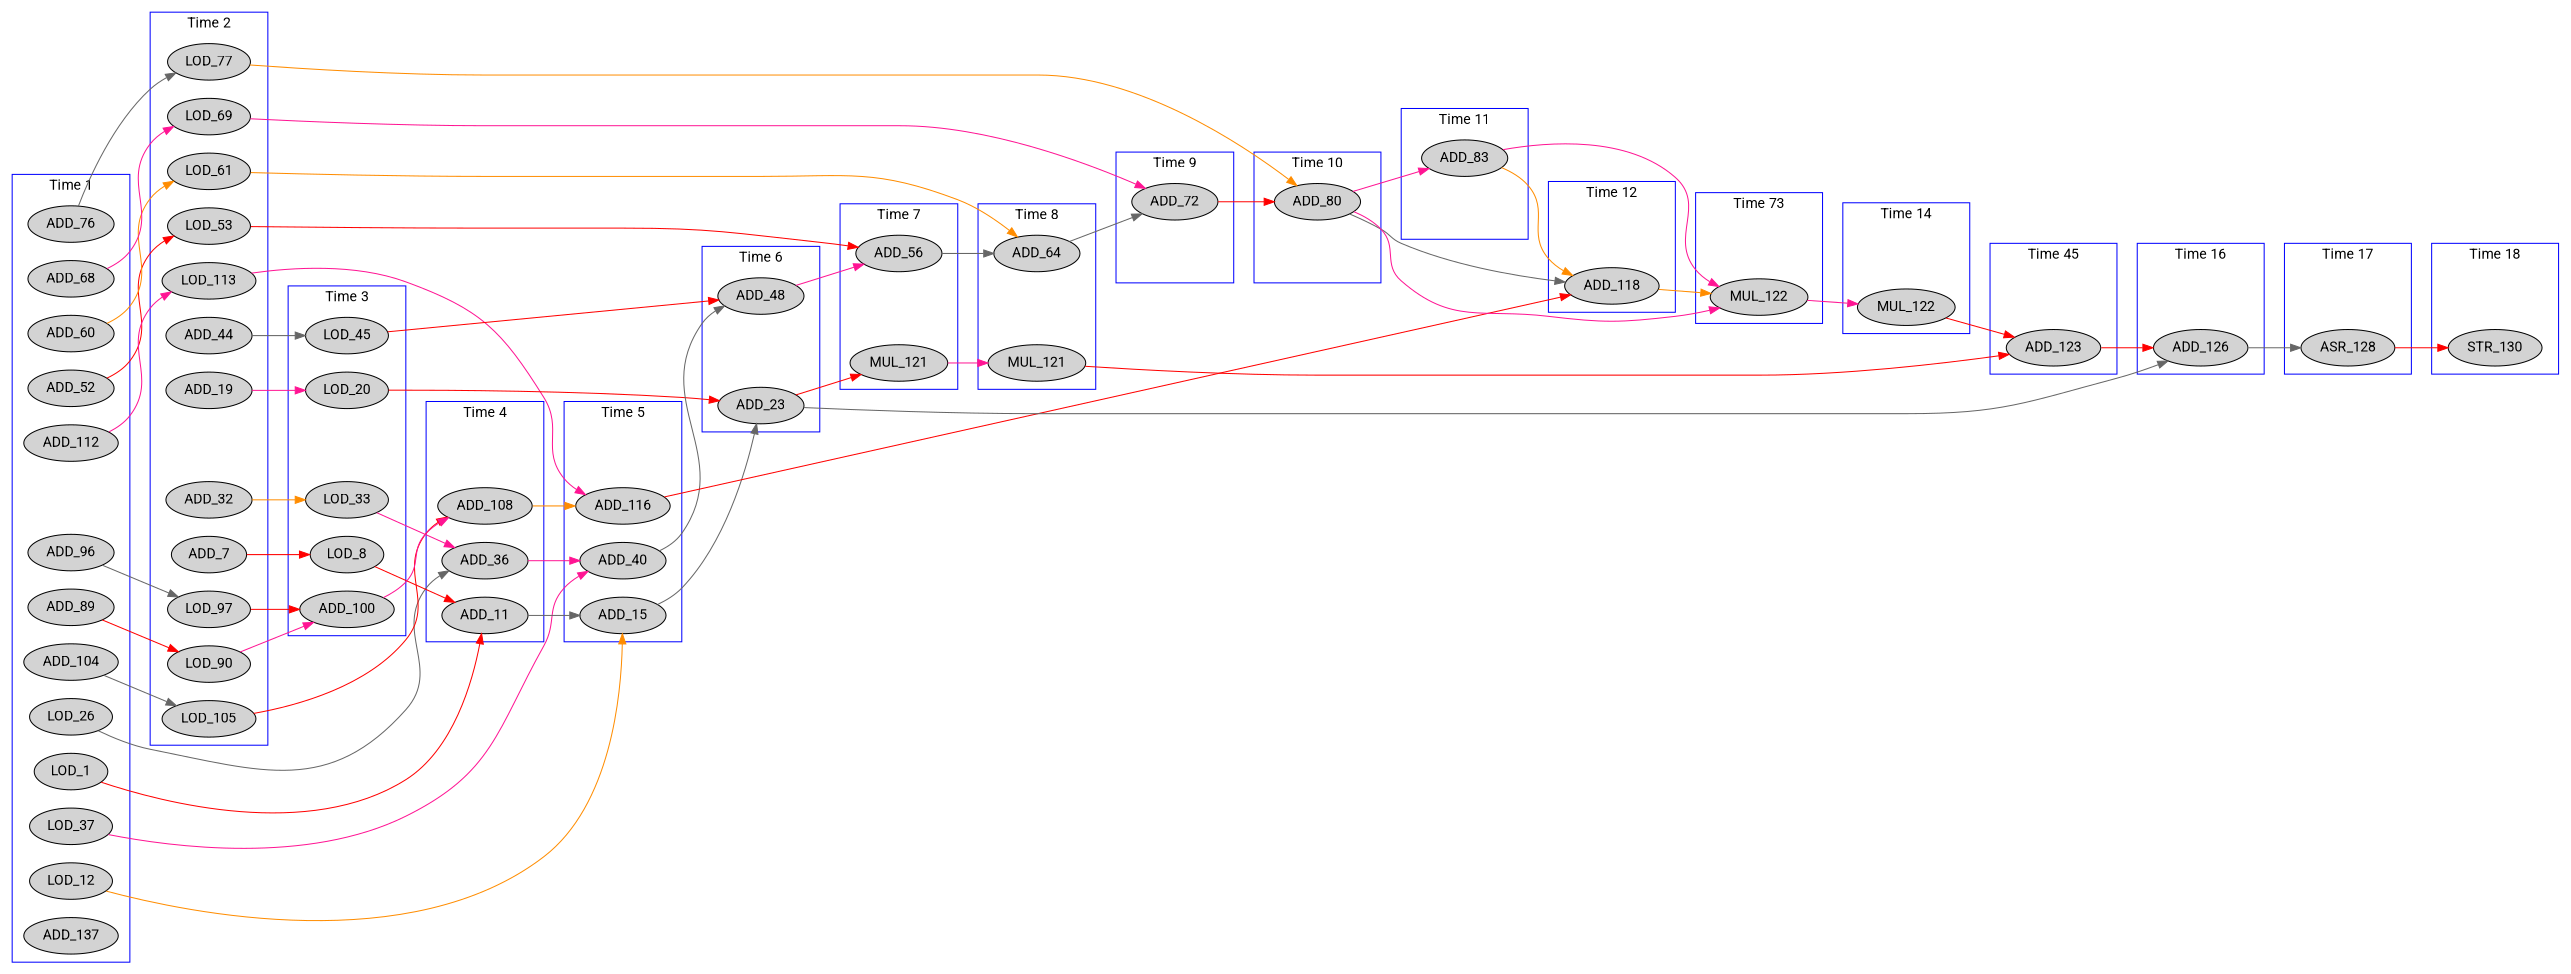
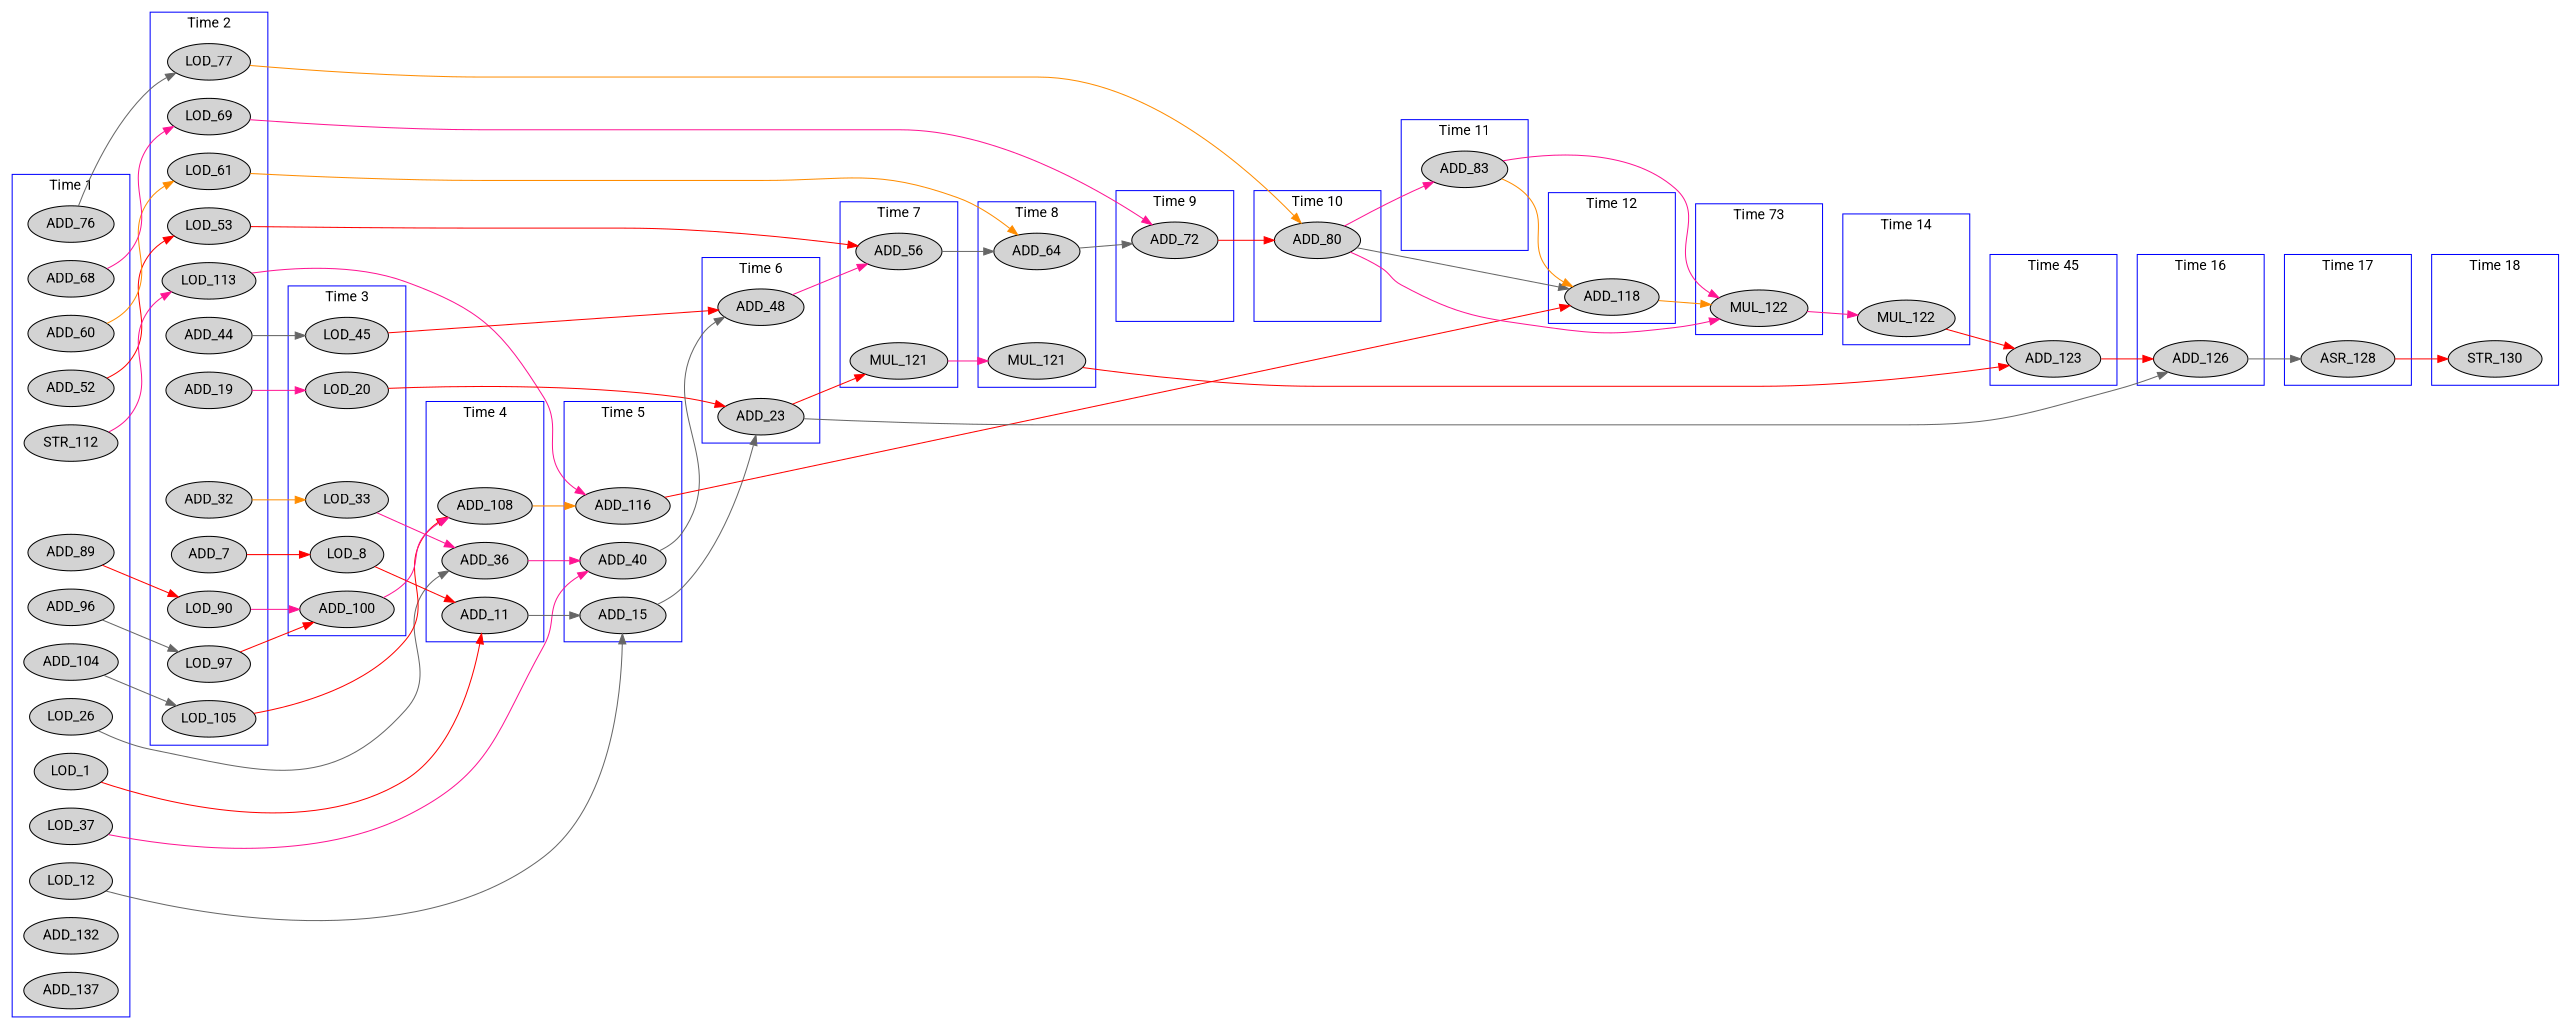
node "ADD_112": label "ADD_112" -> "STR_112"
edge "LOD_12" -> "ADD_15": color darkorange -> gray40
node "ADD_132": added
